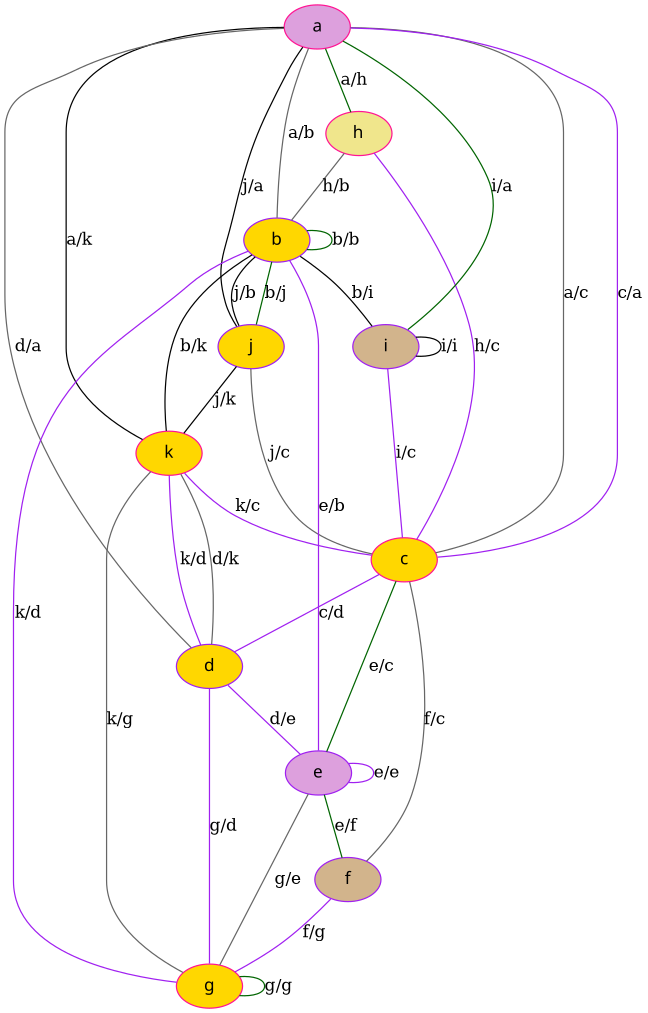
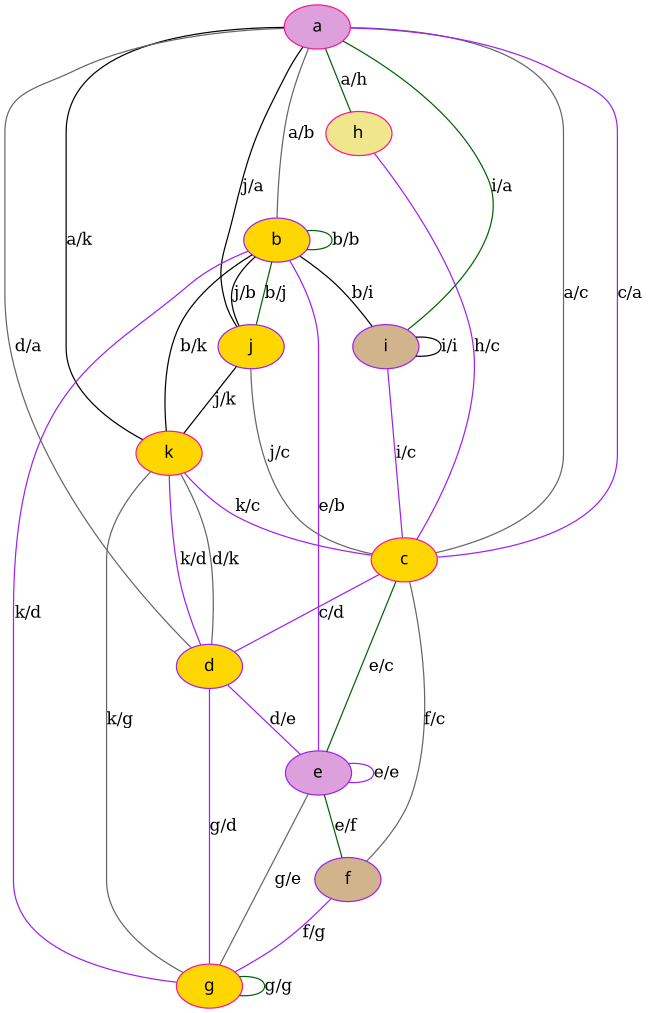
edge "h" -- "b": removed, label "h/b"
